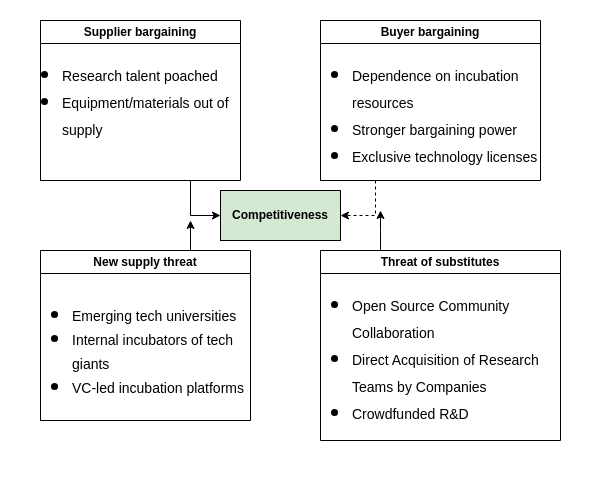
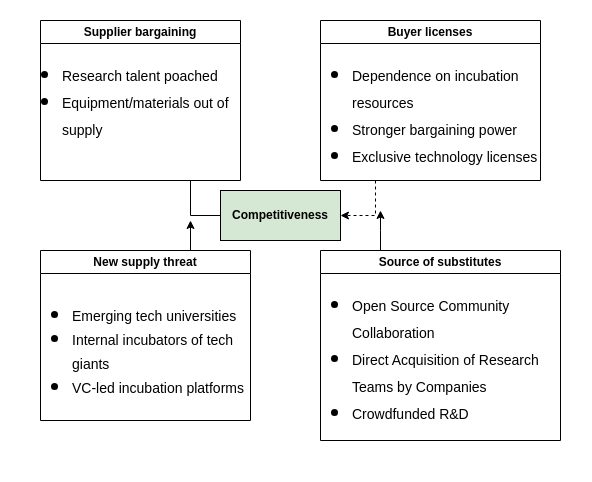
node "Buyer bargaining": label "Buyer bargaining" -> "Buyer licenses"
edge "Supplier bargaining" -> "Competitiveness": arrowhead classic -> none
node "Threat of substitutes": label "Threat of substitutes" -> "Source of substitutes"
